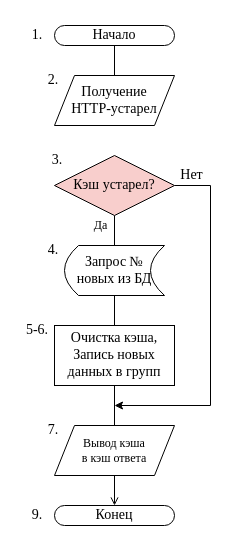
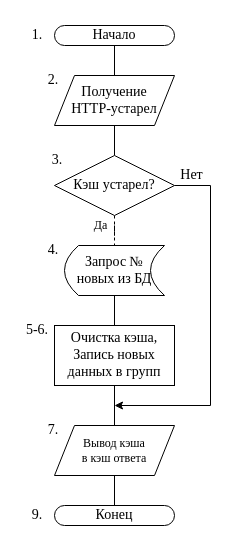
edge "Получение HTTP-устарел" -- "Кэш устарел?": added
node "Кэш устарел?": fillcolor #f8cecc -> #ffffff
edge "Кэш устарел?" -- "Запрос № новых из БД": style solid -> dashed
edge "Вывод кэша в кэш ответа" -> "Конец": arrowhead open -> none
